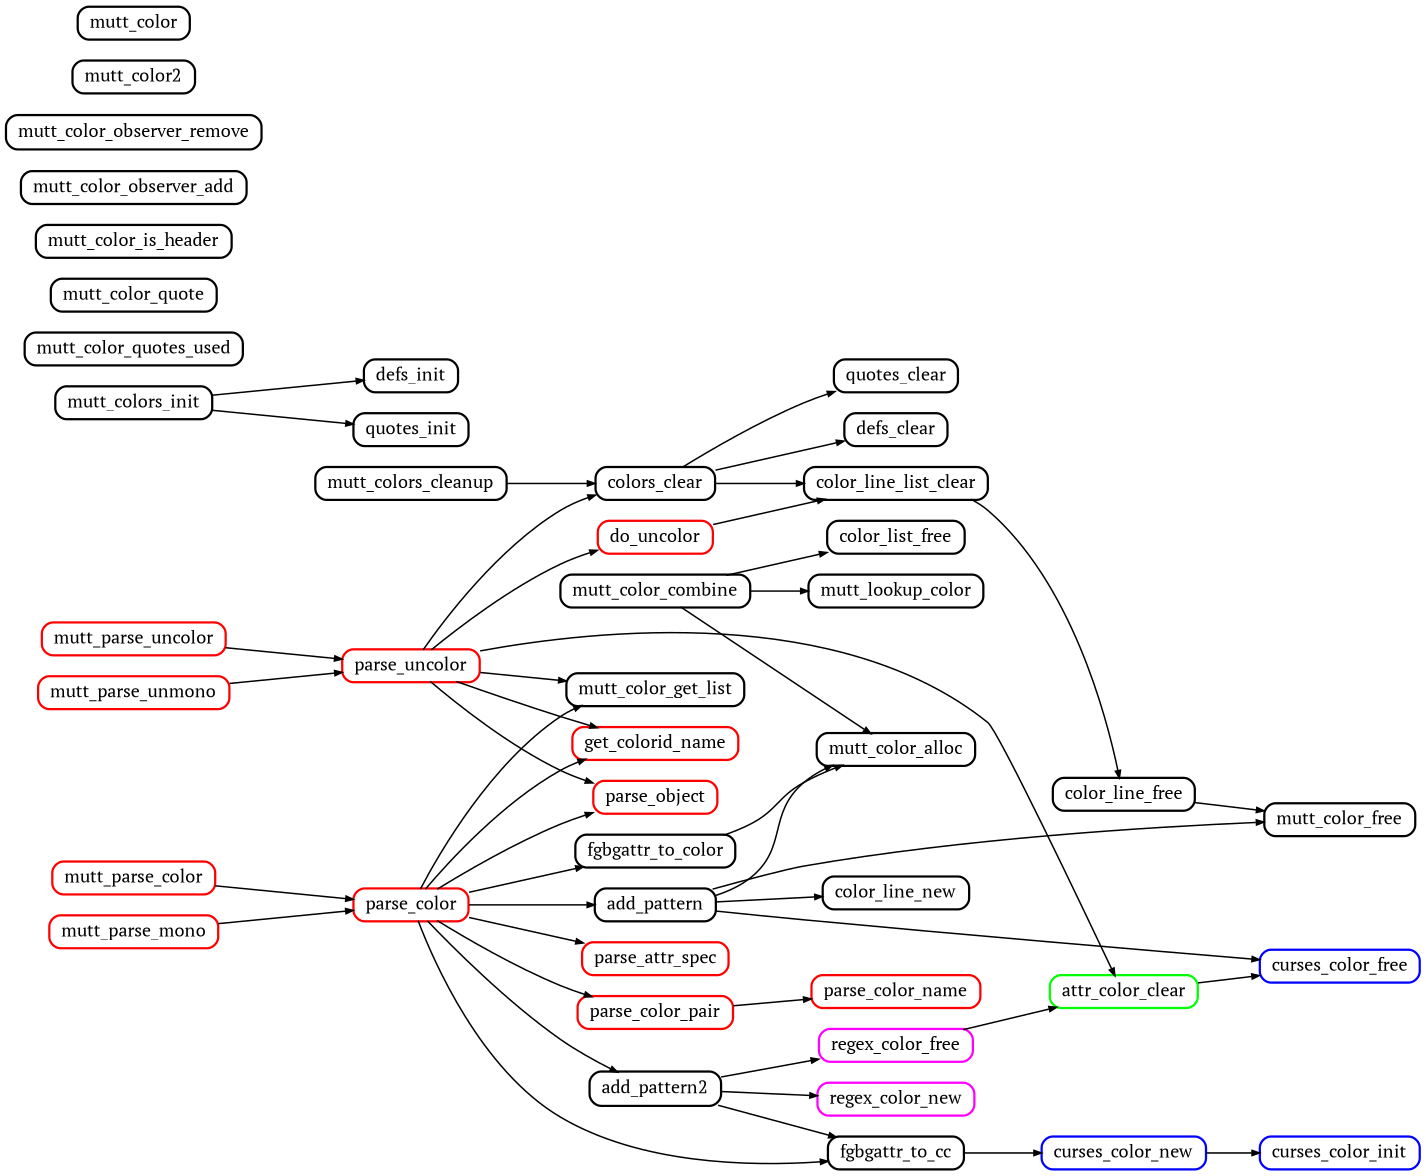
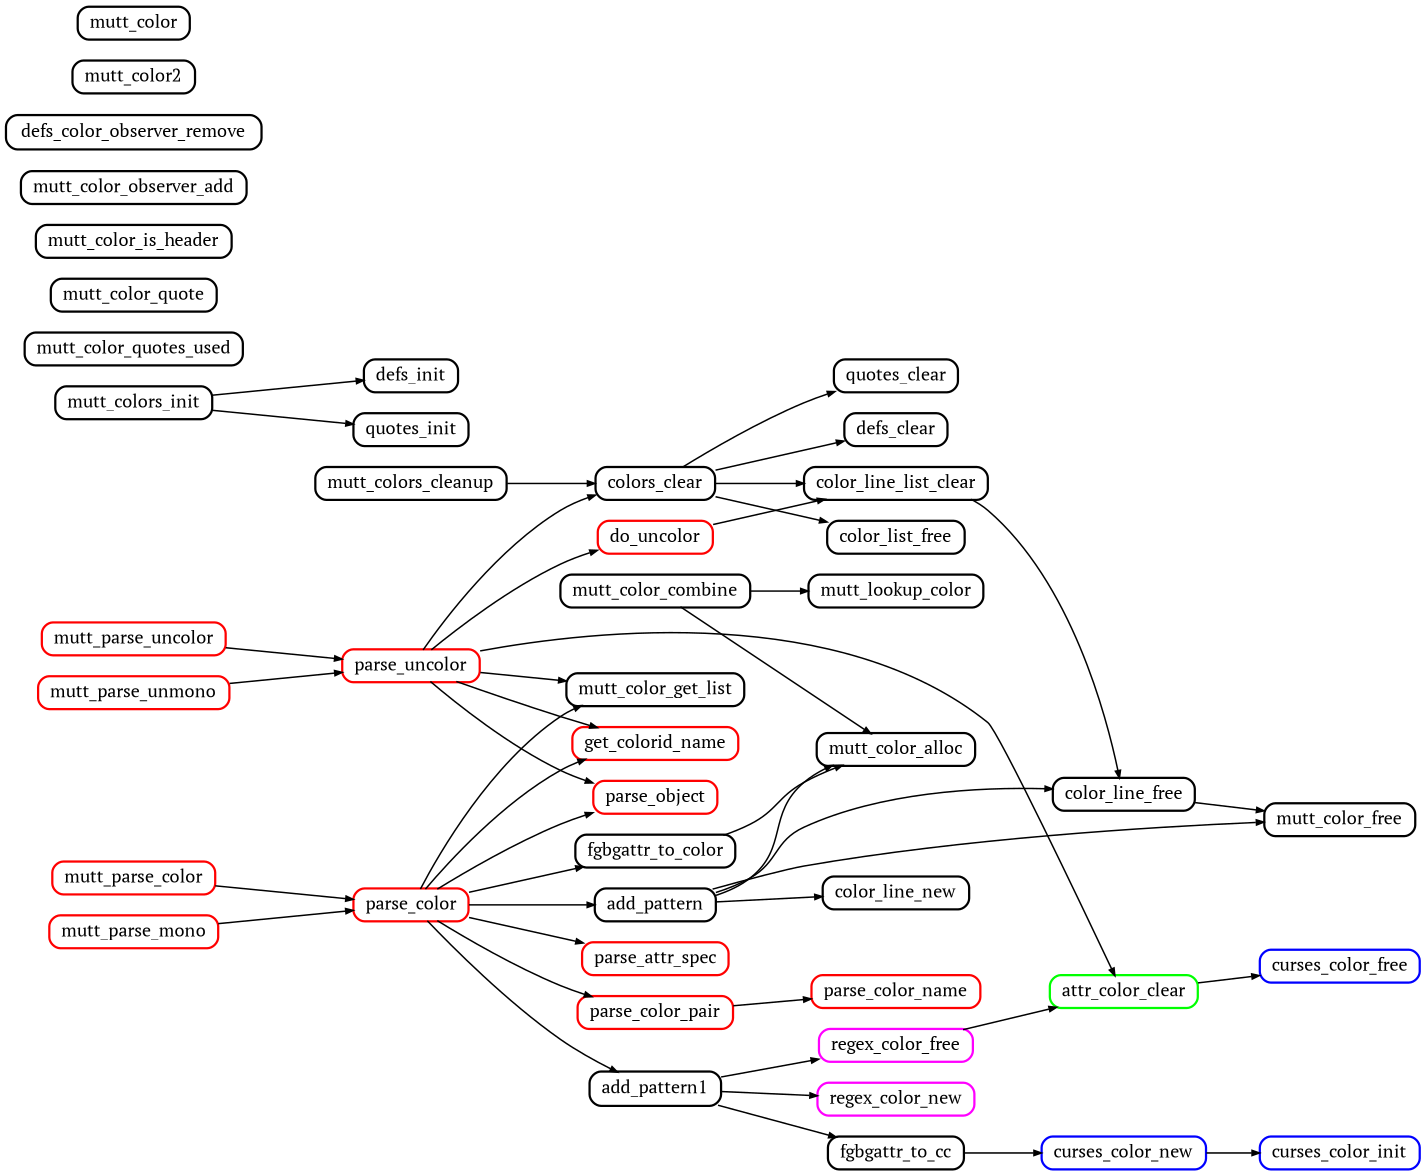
node "mutt_color_observer_remove": label "mutt_color_observer_remove" -> "defs_color_observer_remove"
edge "mutt_color_combine" -> "color_list_free": now "colors_clear" -> "color_list_free"
edge "add_pattern" -> "curses_color_free": now "add_pattern" -> "color_line_free"
node "add_pattern2": label "add_pattern2" -> "add_pattern1"
edge "parse_color" -> "fgbgattr_to_cc": removed
